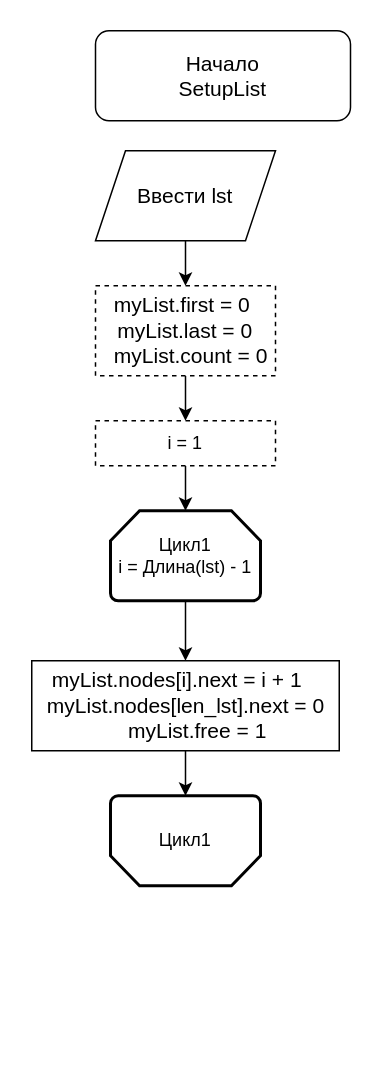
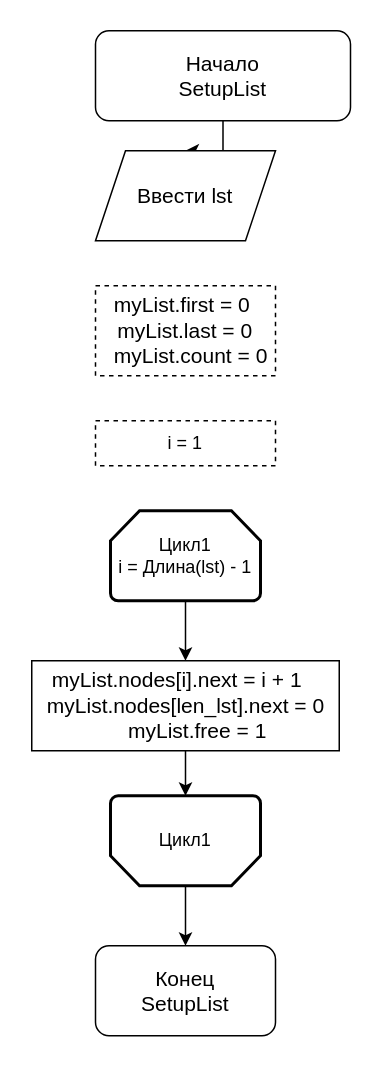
edge "Начало SetupList" -> "Ввести lst": added
edge "Ввести lst" -> "myList.first = 0 myList.last = 0 myList.count = 0": removed
edge "myList.first = 0 myList.last = 0 myList.count = 0" -> "i = 1": removed
edge "i = 1" -> "Цикл1 i = Длина(lst) - 1": removed
edge "Цикл1" -> "Конец SetupList": added
node "Конец SetupList": added
